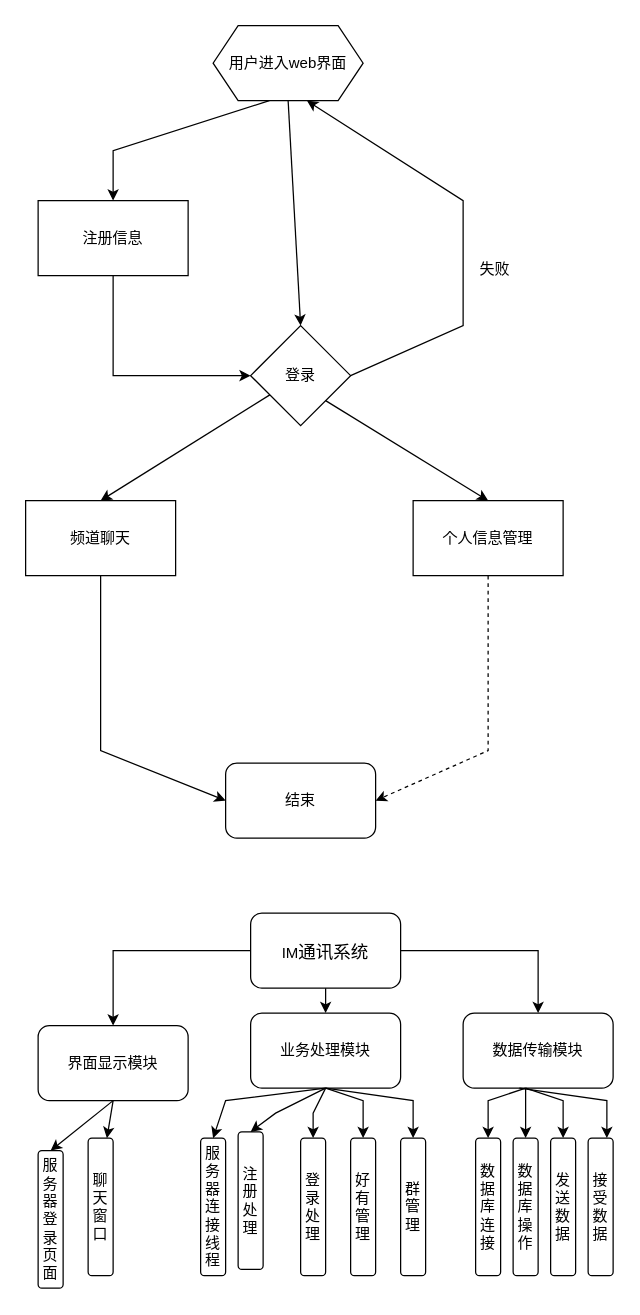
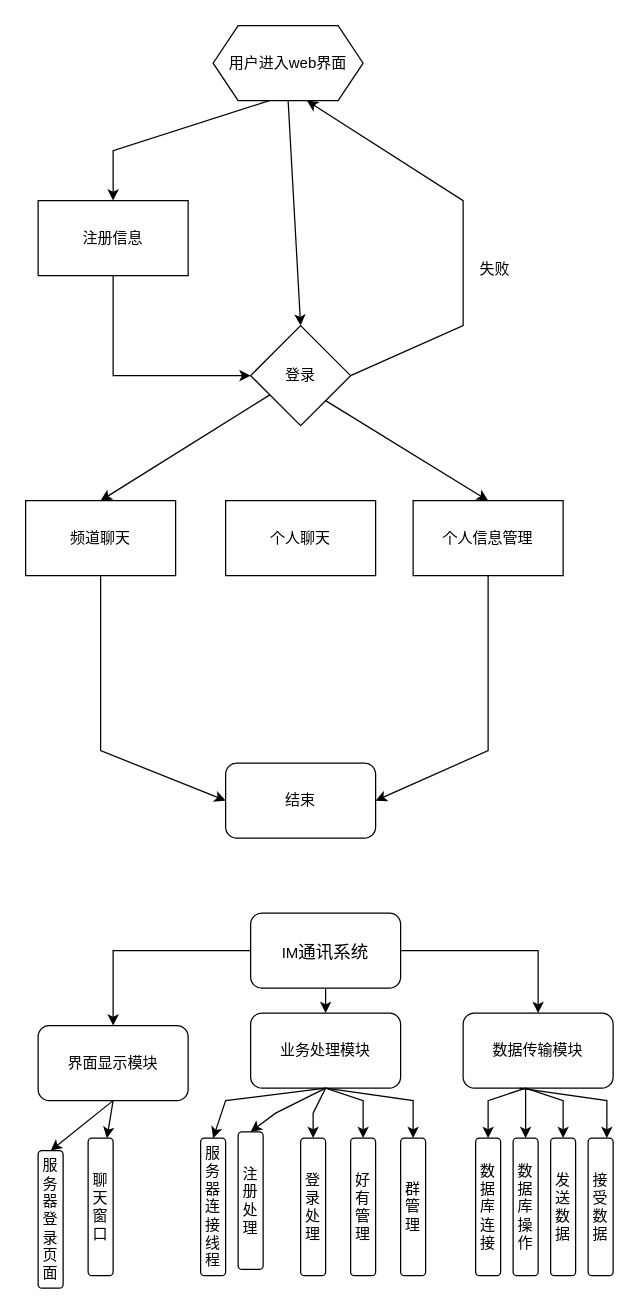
node "个人聊天": added
edge "个人信息管理" -> "结束": style dashed -> solid
